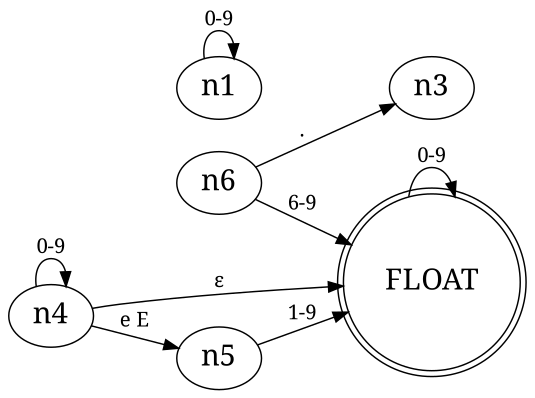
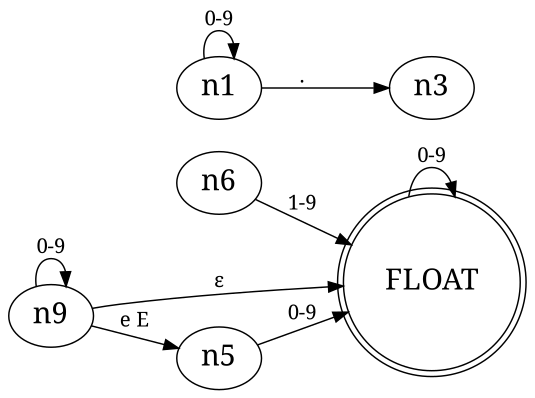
edge "n6" -> "n3": now "n1" -> "n3"
edge "n6" -> "FLOAT": label "6-9" -> "1-9"
edge "n5" -> "FLOAT": label "1-9" -> "0-9"
node "n4": label "n4" -> "n9"
